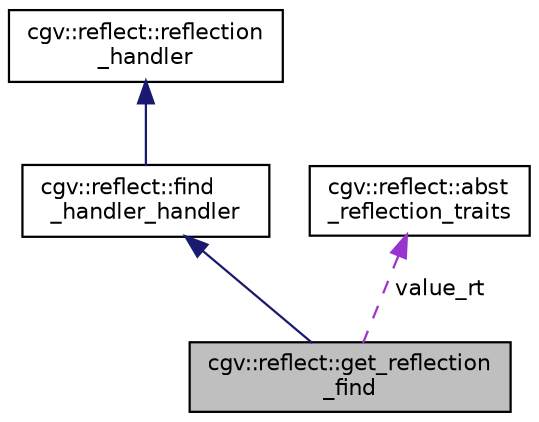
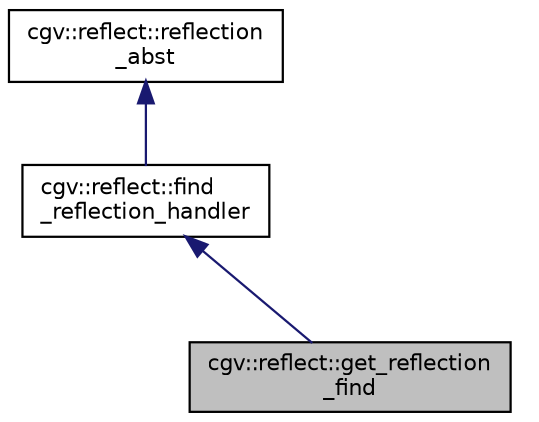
node "cgv::reflect::reflection _handler": label "cgv::reflect::reflection _handler" -> "cgv::reflect::reflection _abst"
node "cgv::reflect::find _handler_handler": label "cgv::reflect::find _handler_handler" -> "cgv::reflect::find _reflection_handler"
node "cgv::reflect::abst _reflection_traits": removed
